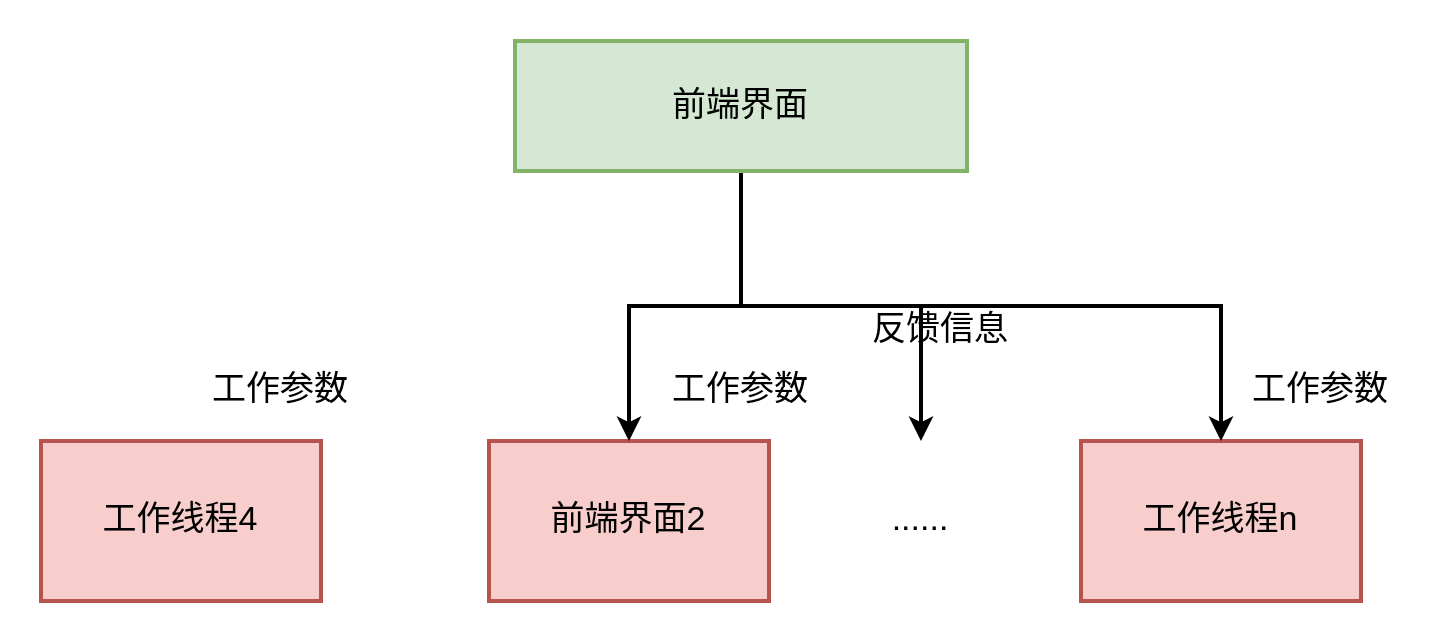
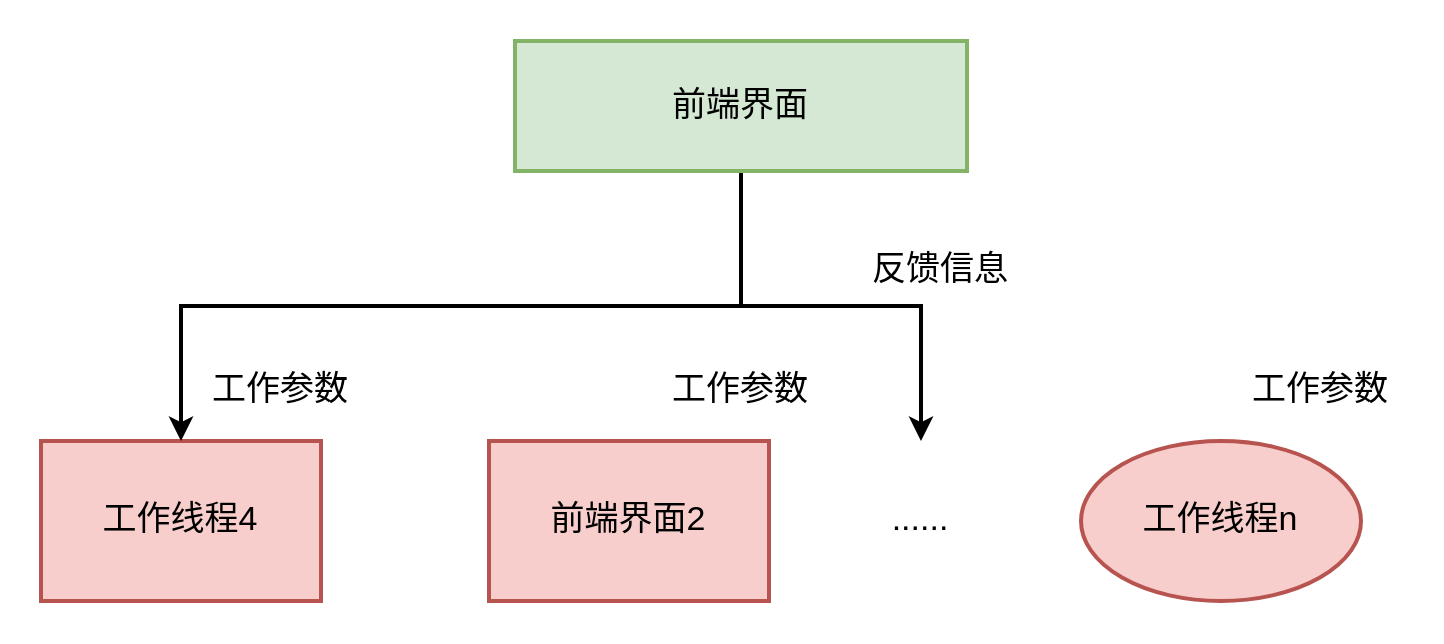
edge "前端界面" -> "工作线程4": added
edge "前端界面" -> "工作线程n": removed
node "反馈信息": moved (941, 331) -> (941, 271)
edge "前端界面" -> "前端界面2": removed
node "工作线程n": shape rectangle -> ellipse
